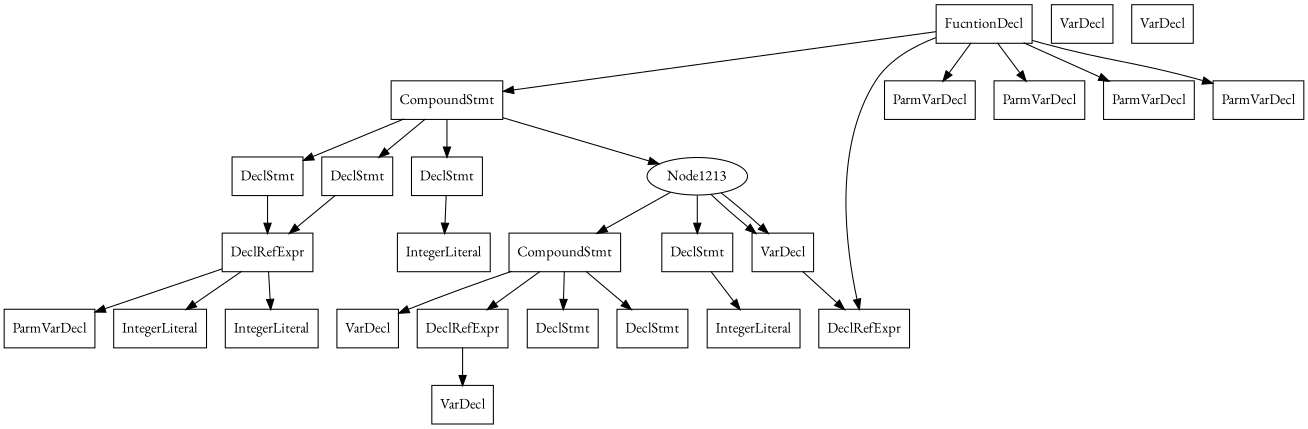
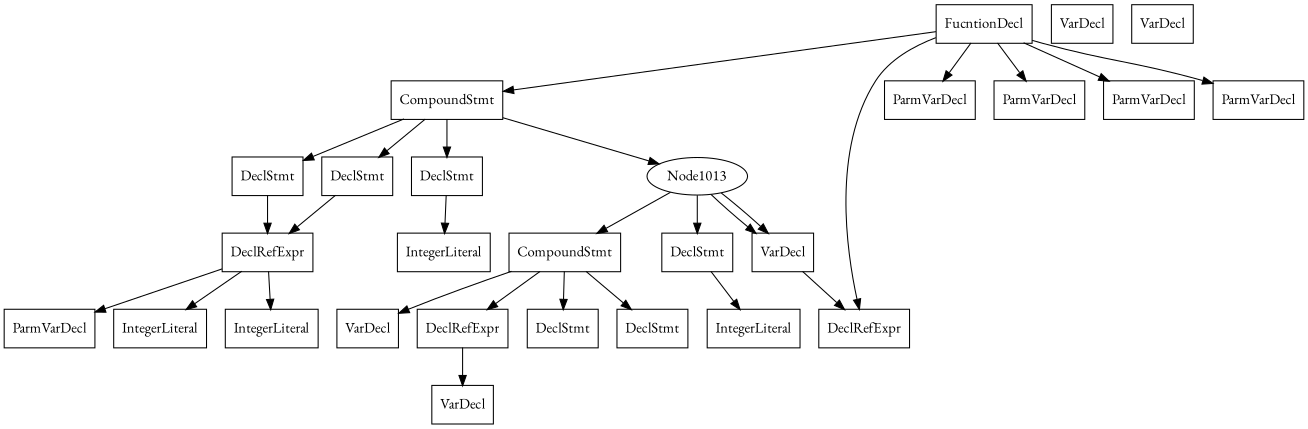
node "Node1213": label "Node1213" -> "Node1013"
